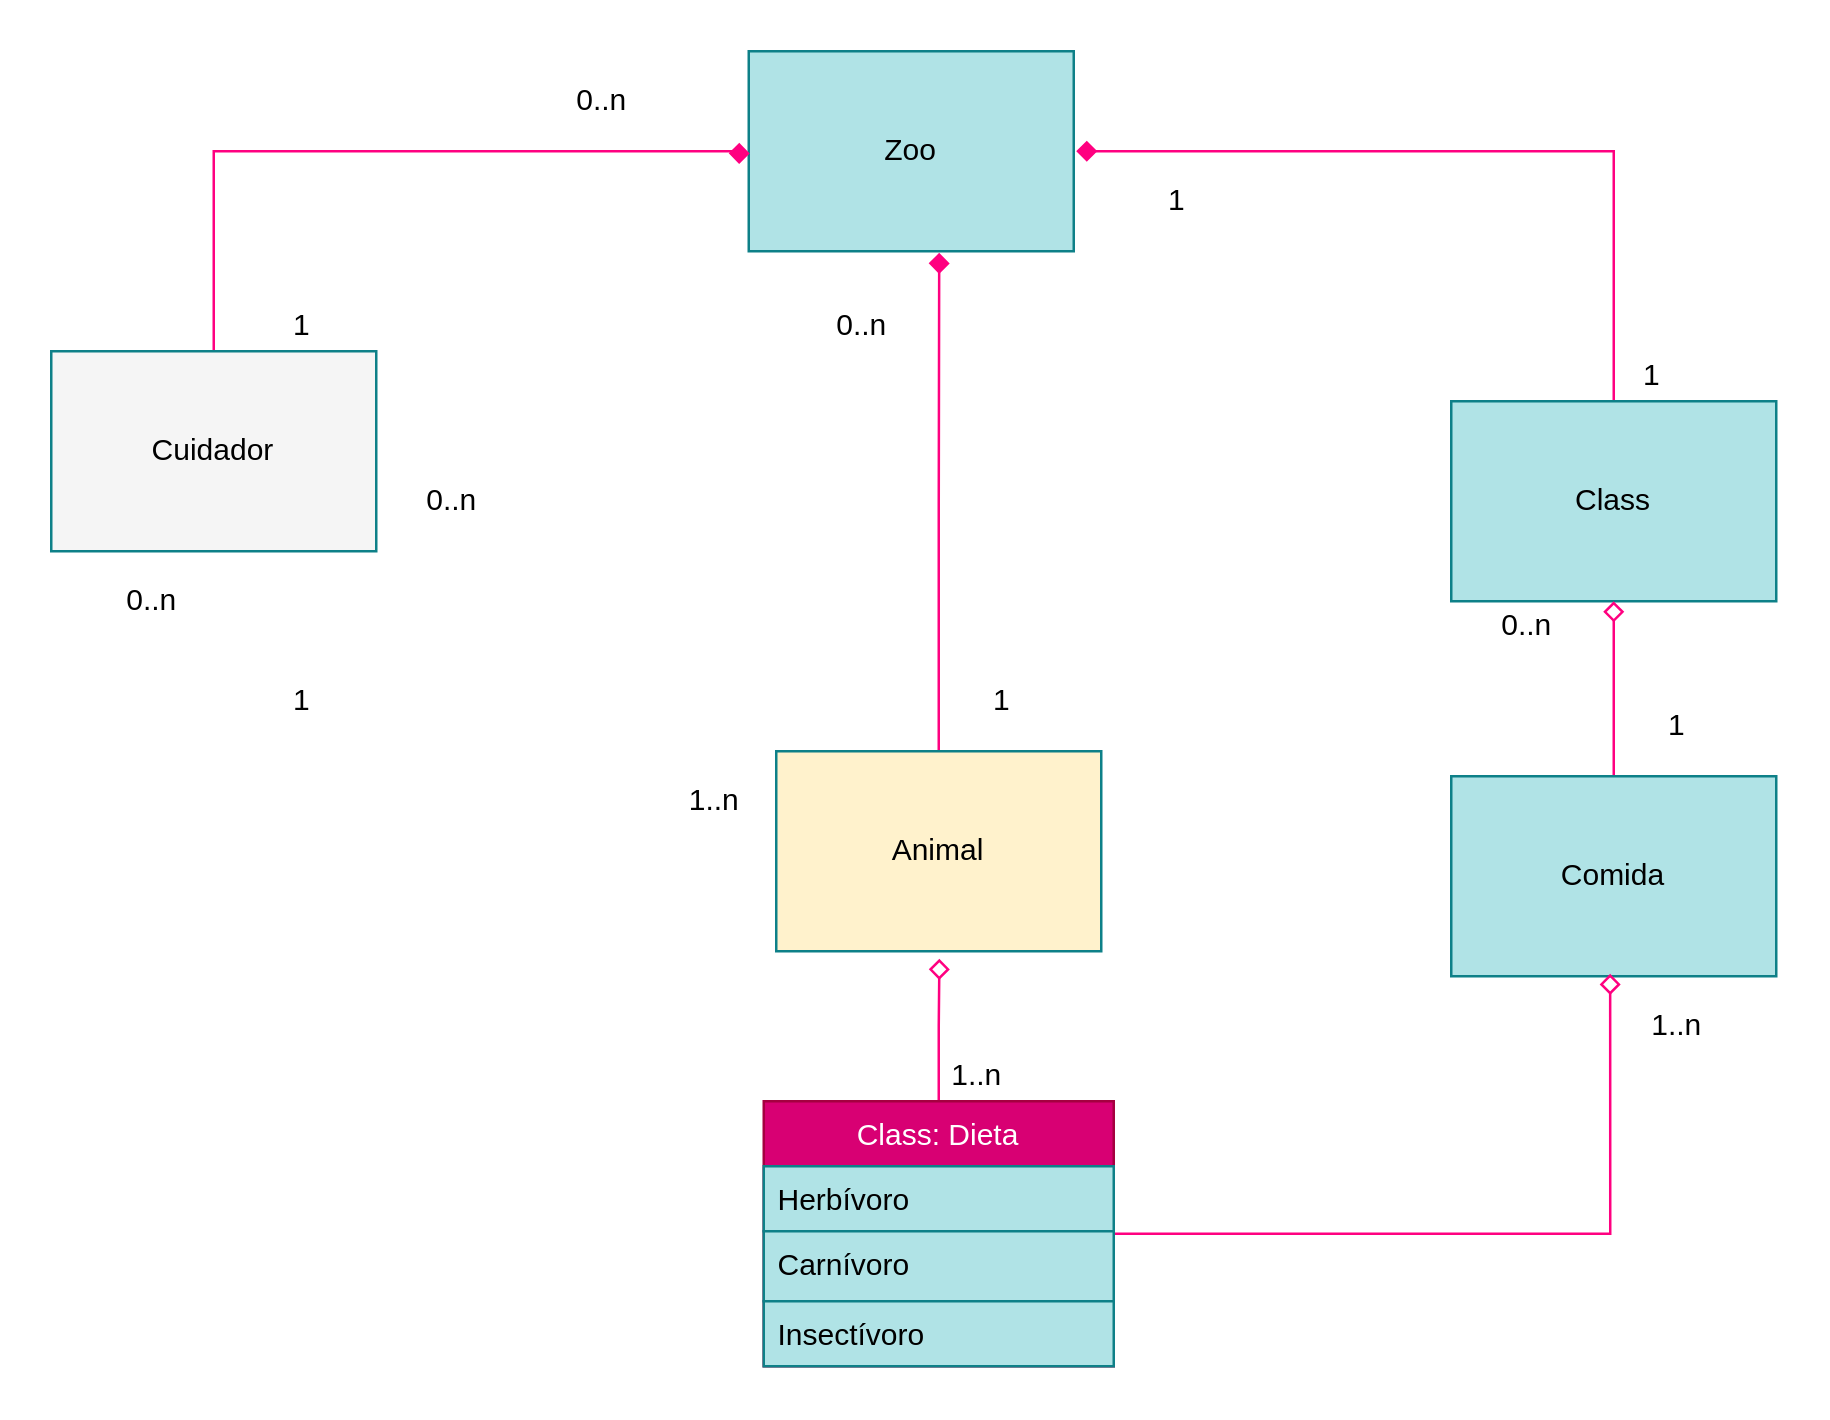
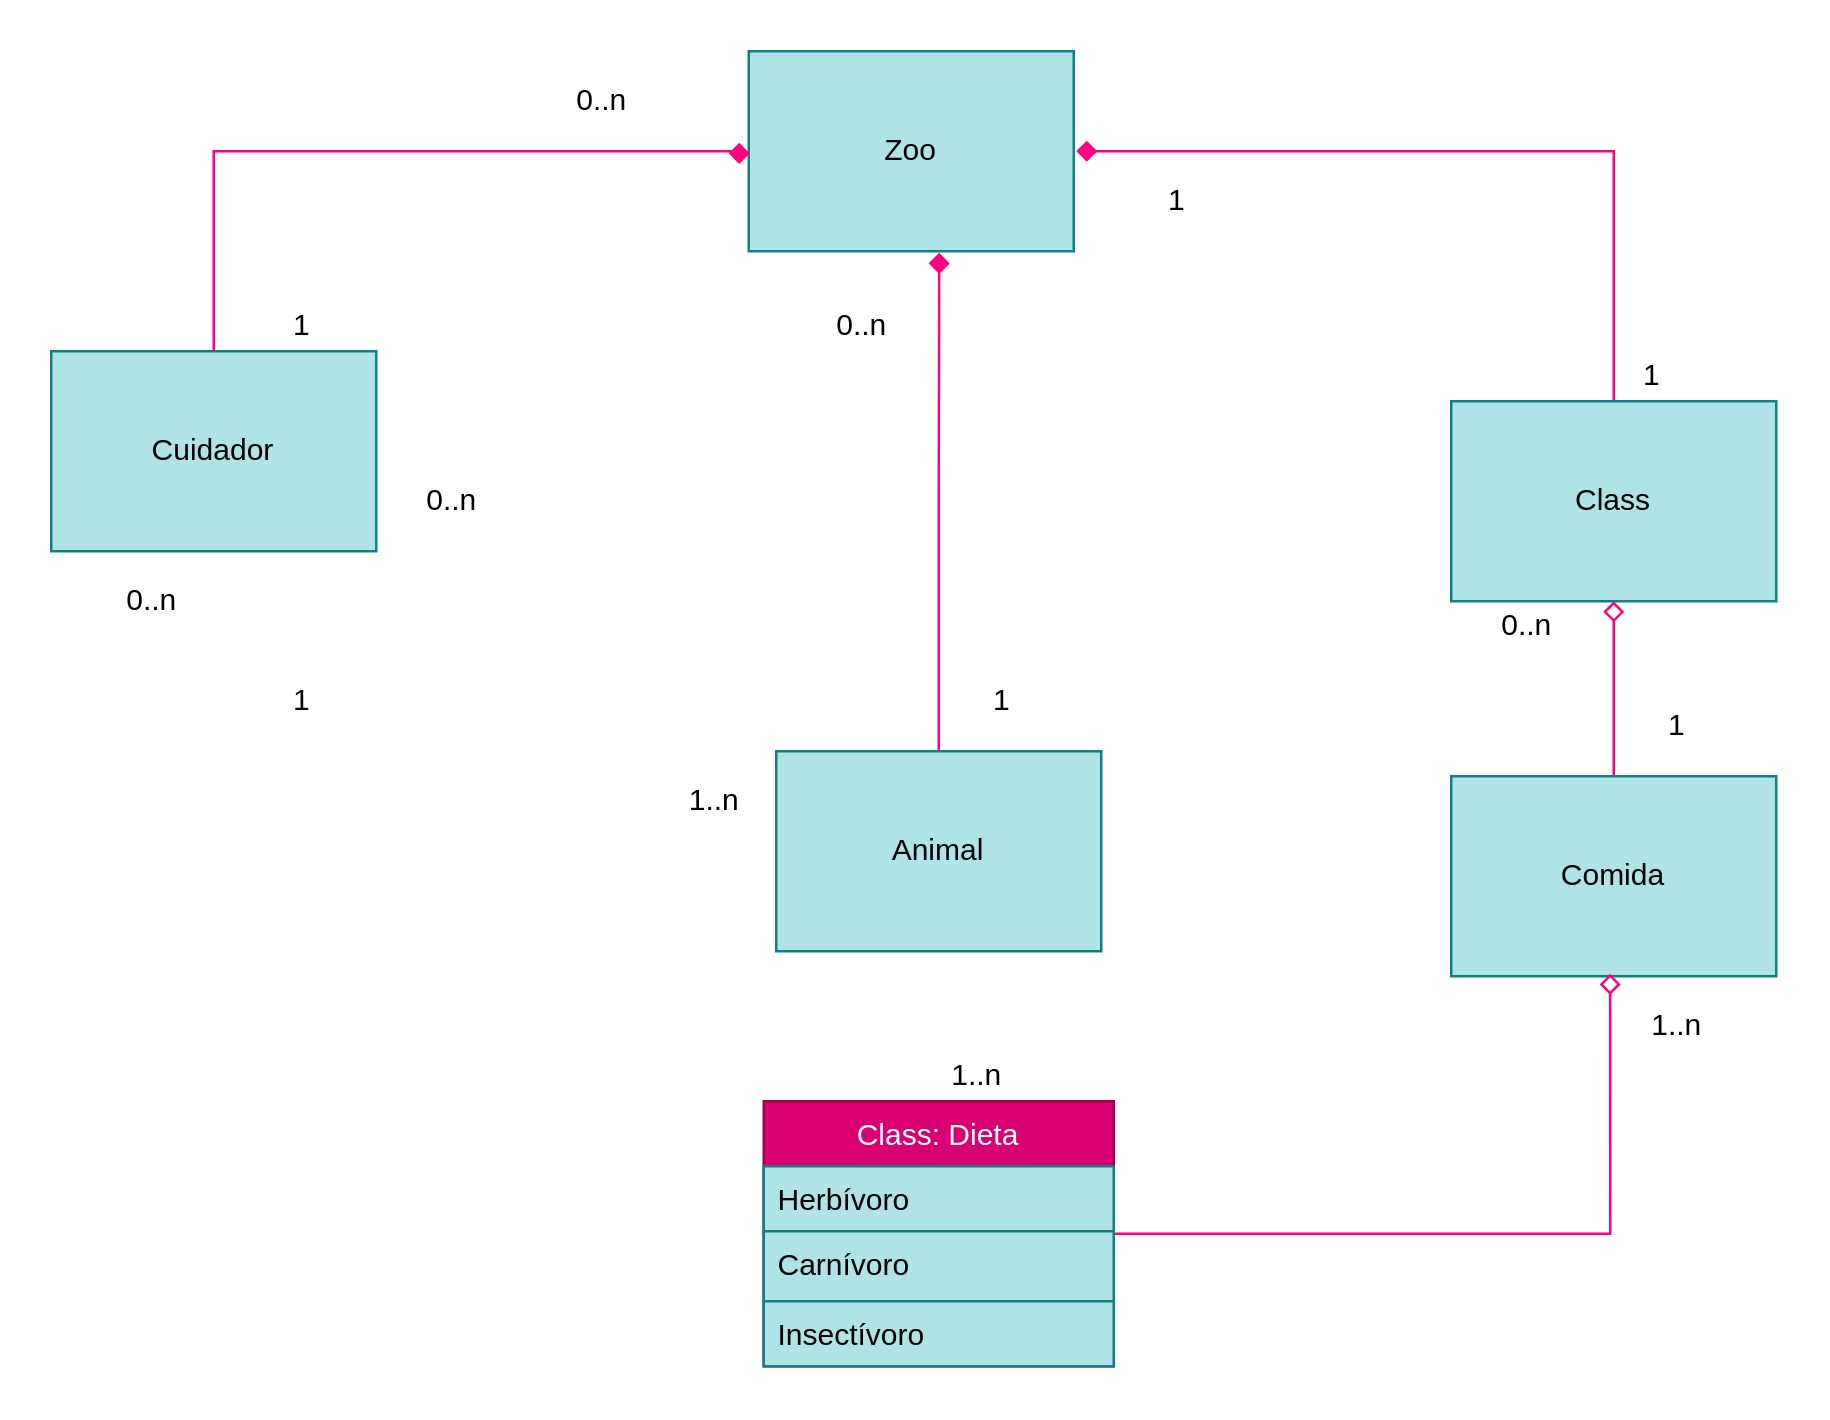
node "Cuidador": fillcolor #f5f5f5 -> #b0e3e6
node "Animal": fillcolor #fff2cc -> #b0e3e6
edge "Class: Dieta" -> "Animal": removed
